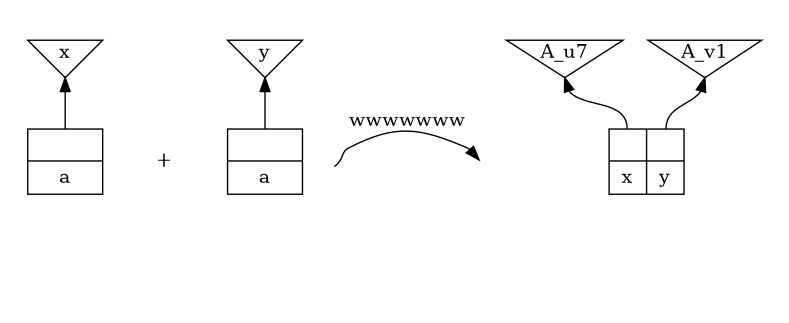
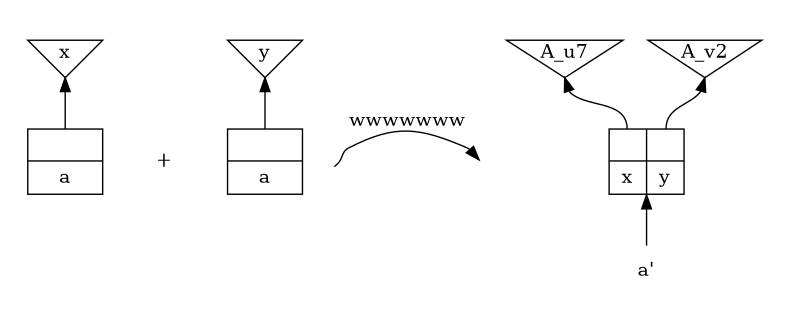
node "A_v1": label "A_v1" -> "A_v2"
node "a'": added
